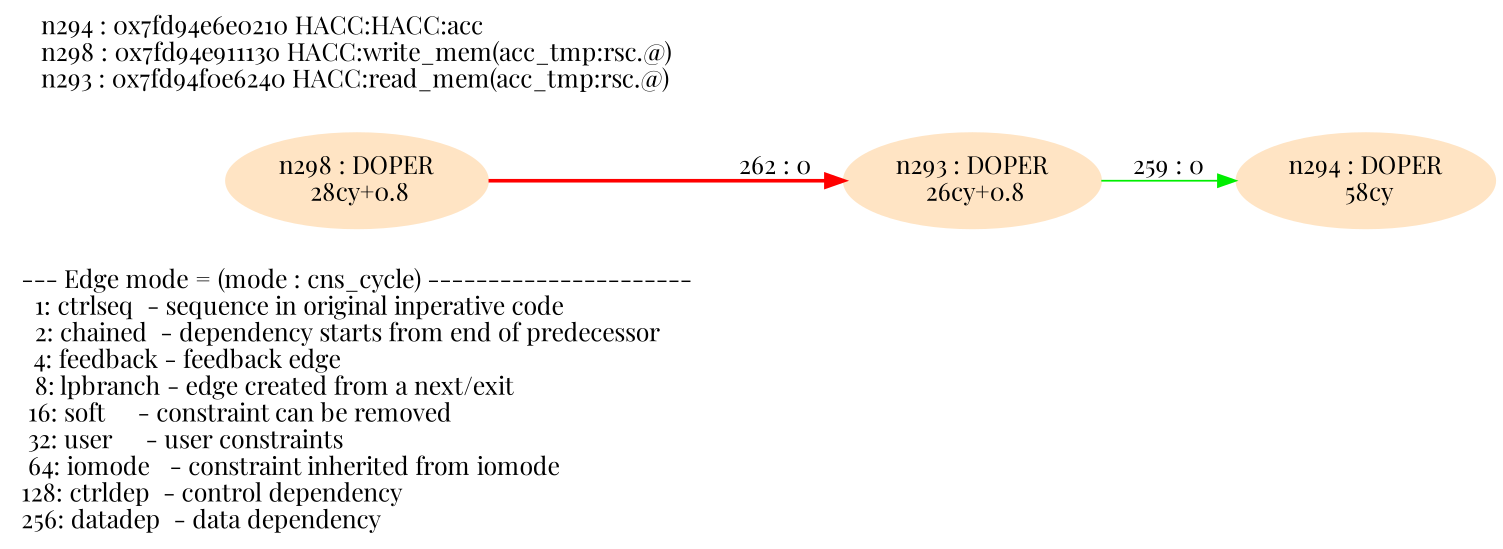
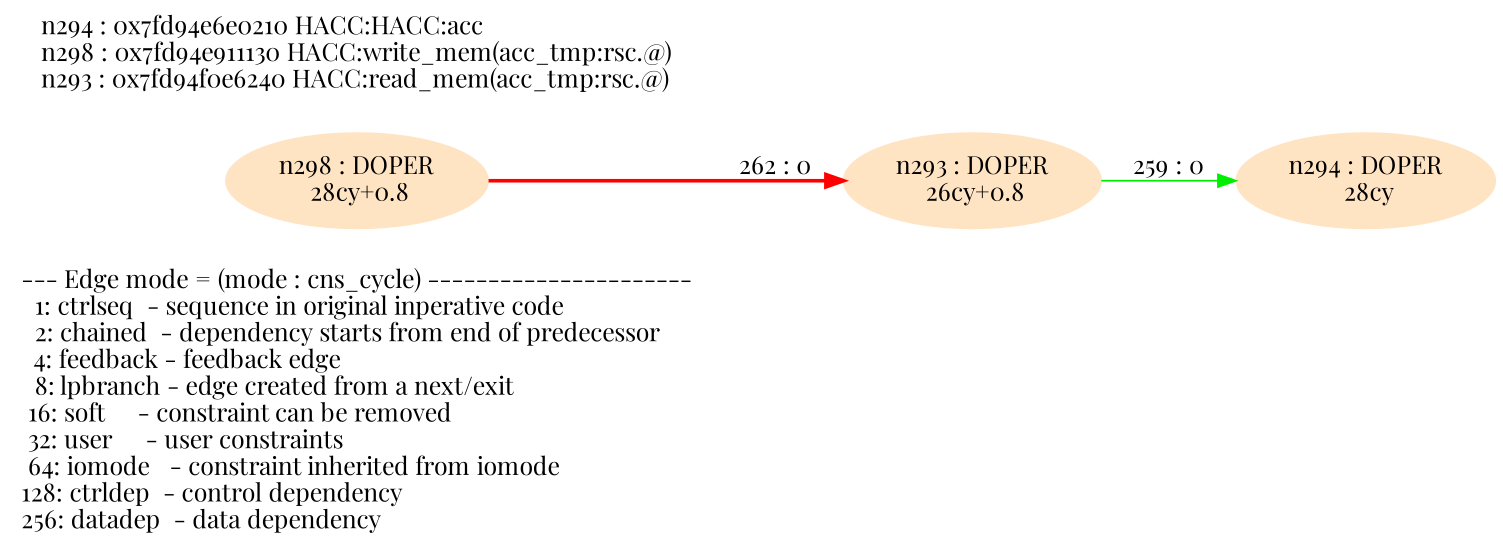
node "n294 : DOPER 58cy": label "n294 : DOPER 58cy" -> "n294 : DOPER 28cy"
